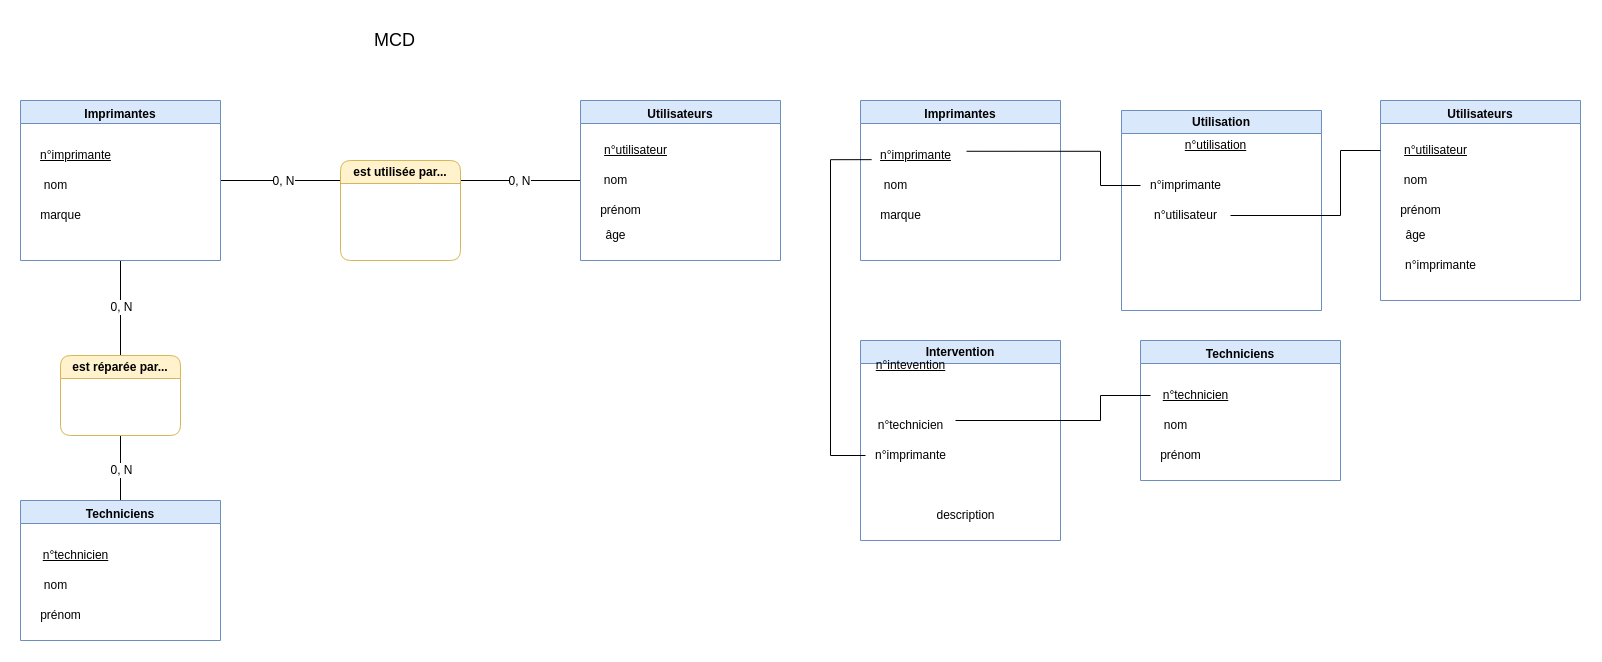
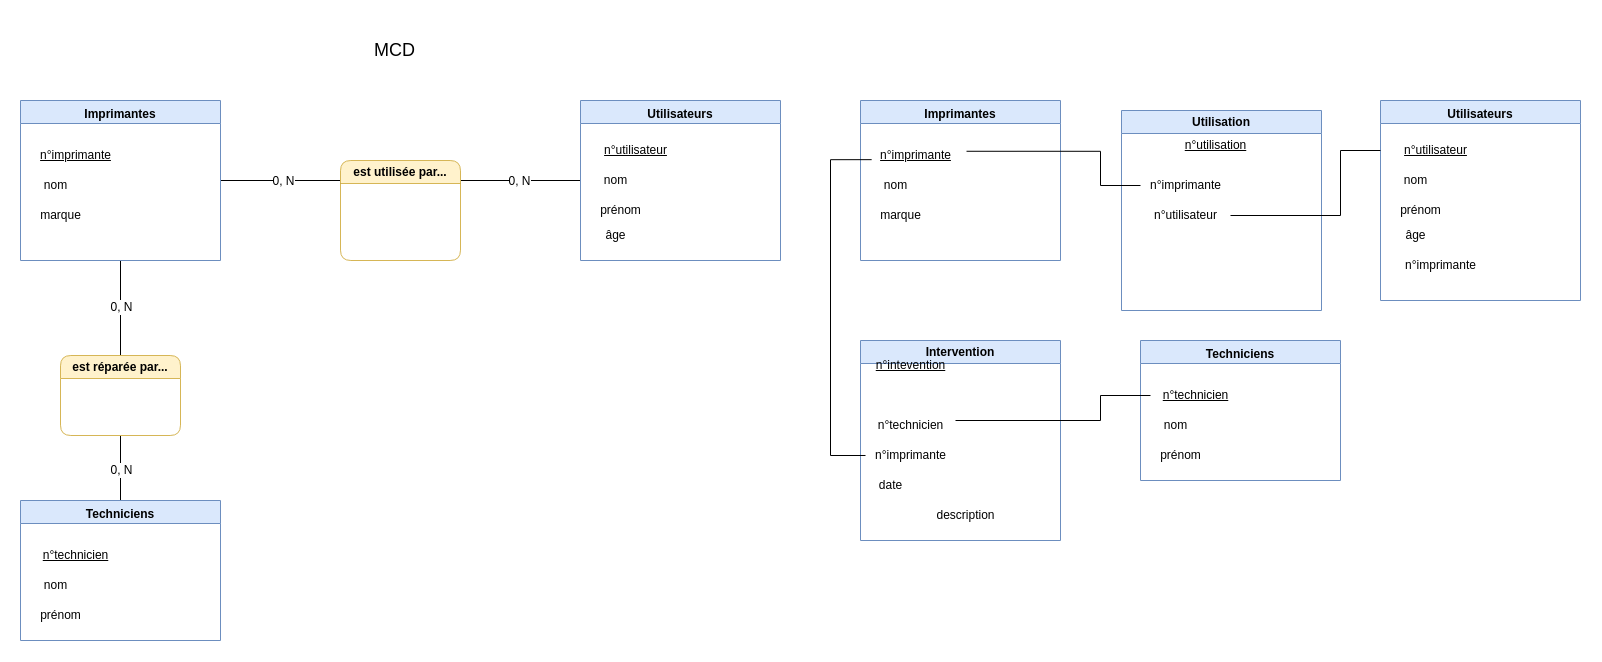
node "MCD": moved (395, 41) -> (395, 51)
node "date": added
